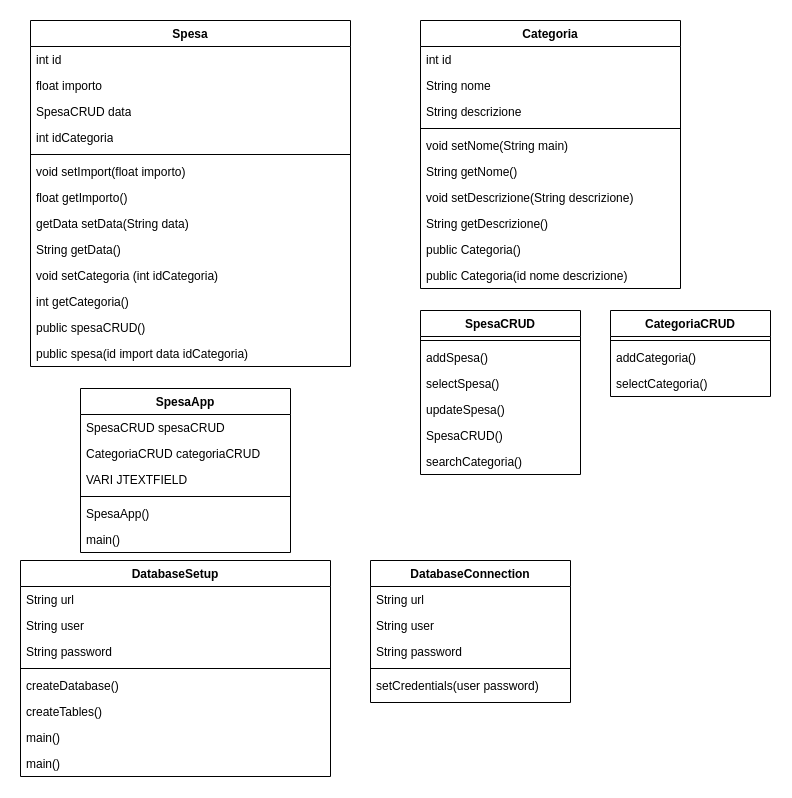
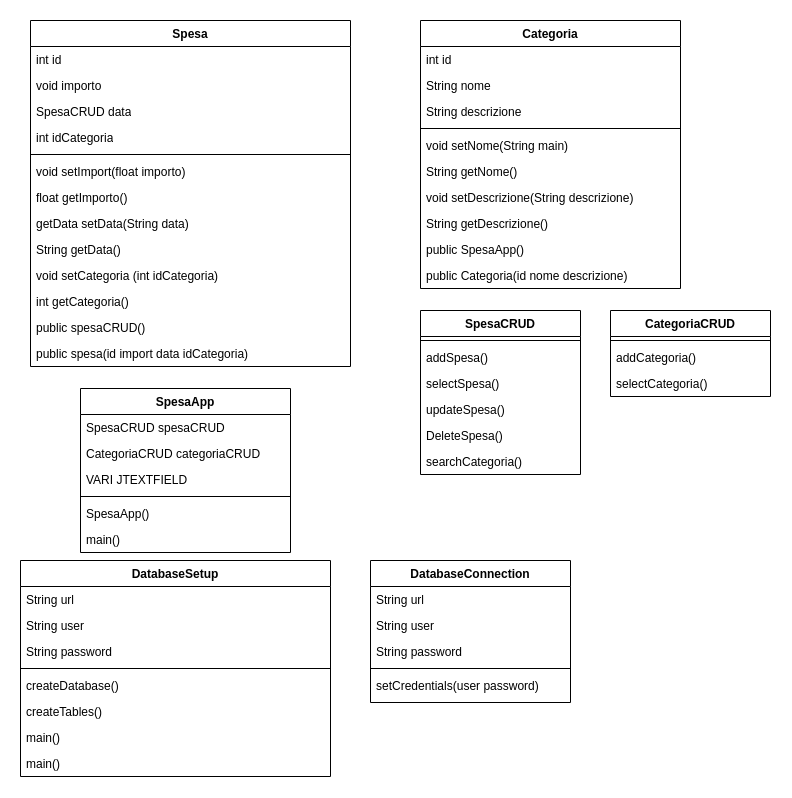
node "float importo": label "float importo" -> "void importo"
node "public Categoria()": label "public Categoria()" -> "public SpesaApp()"
node "SpesaCRUD()": label "SpesaCRUD()" -> "DeleteSpesa()"
